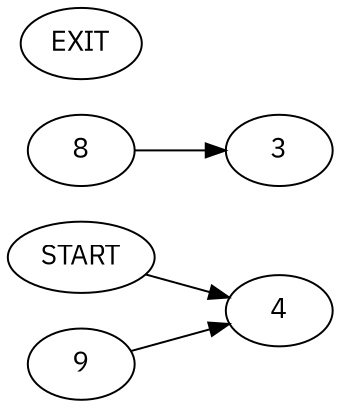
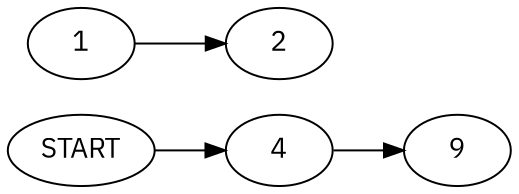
node "EXIT": removed
node "8": label "8" -> "1"
node "3": label "3" -> "2"
edge "9" -> "4": reversed
